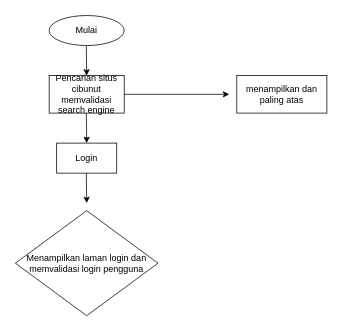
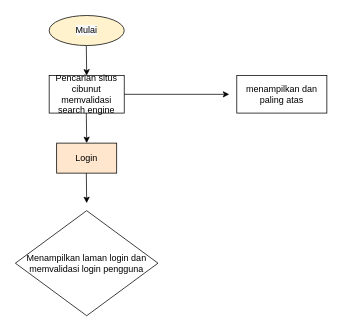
node "Mulai": fillcolor #ffffff -> #fff2cc
node "Login": fillcolor #ffffff -> #ffe6cc
